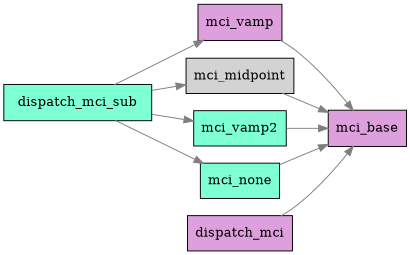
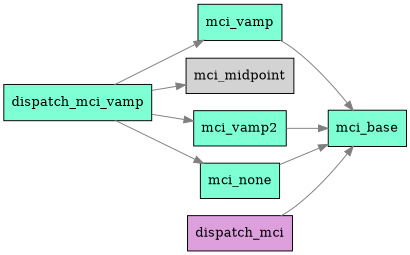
node "mci_vamp": fillcolor plum -> aquamarine
edge "mci_midpoint" -> "mci_base": removed
node "dispatch_mci_sub": label "dispatch_mci_sub" -> "dispatch_mci_vamp"
node "mci_base": fillcolor plum -> aquamarine
